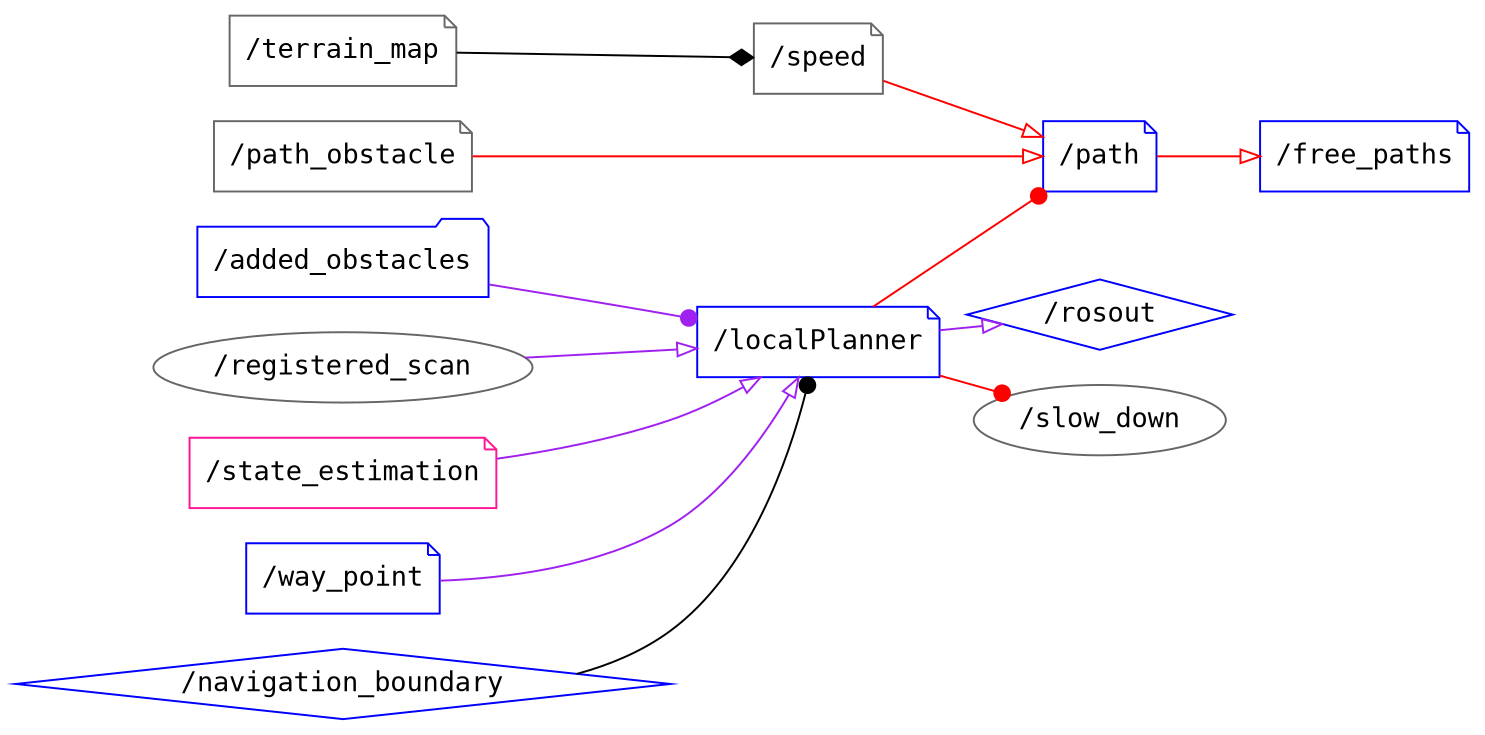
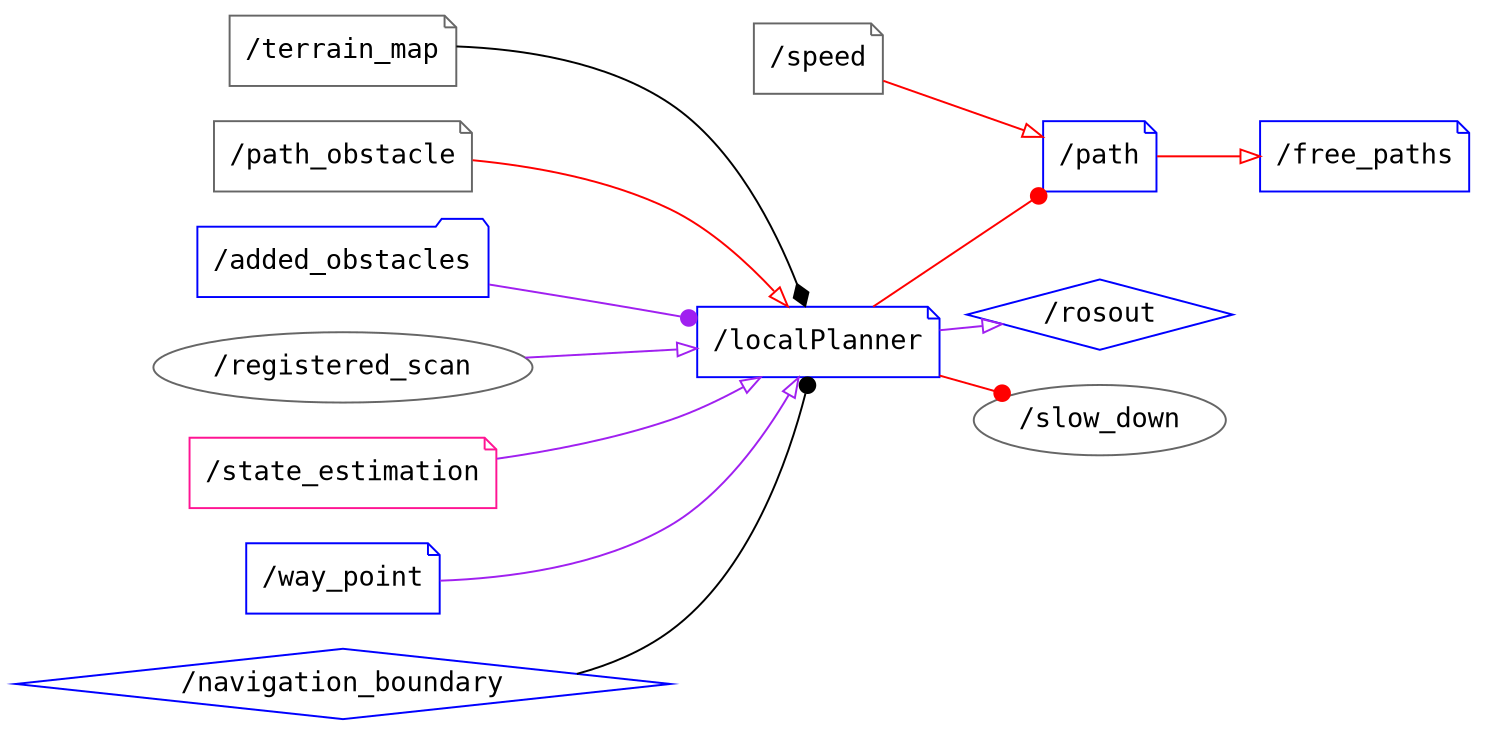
edge "/terrain_map" -> "/speed": now "/terrain_map" -> "/localPlanner"
edge "/path_obstacle" -> "/path": now "/path_obstacle" -> "/localPlanner"
